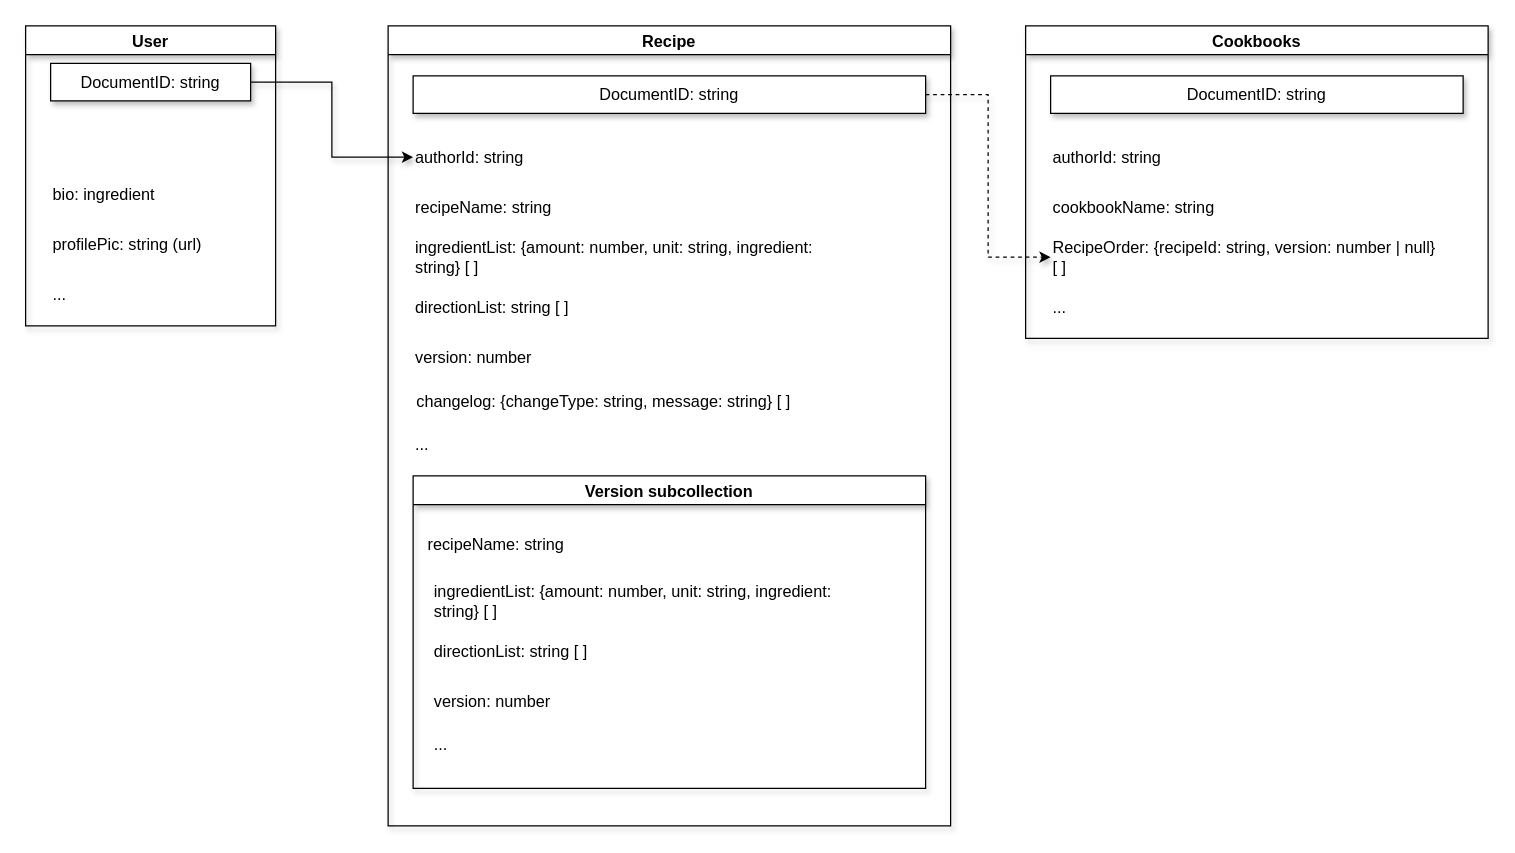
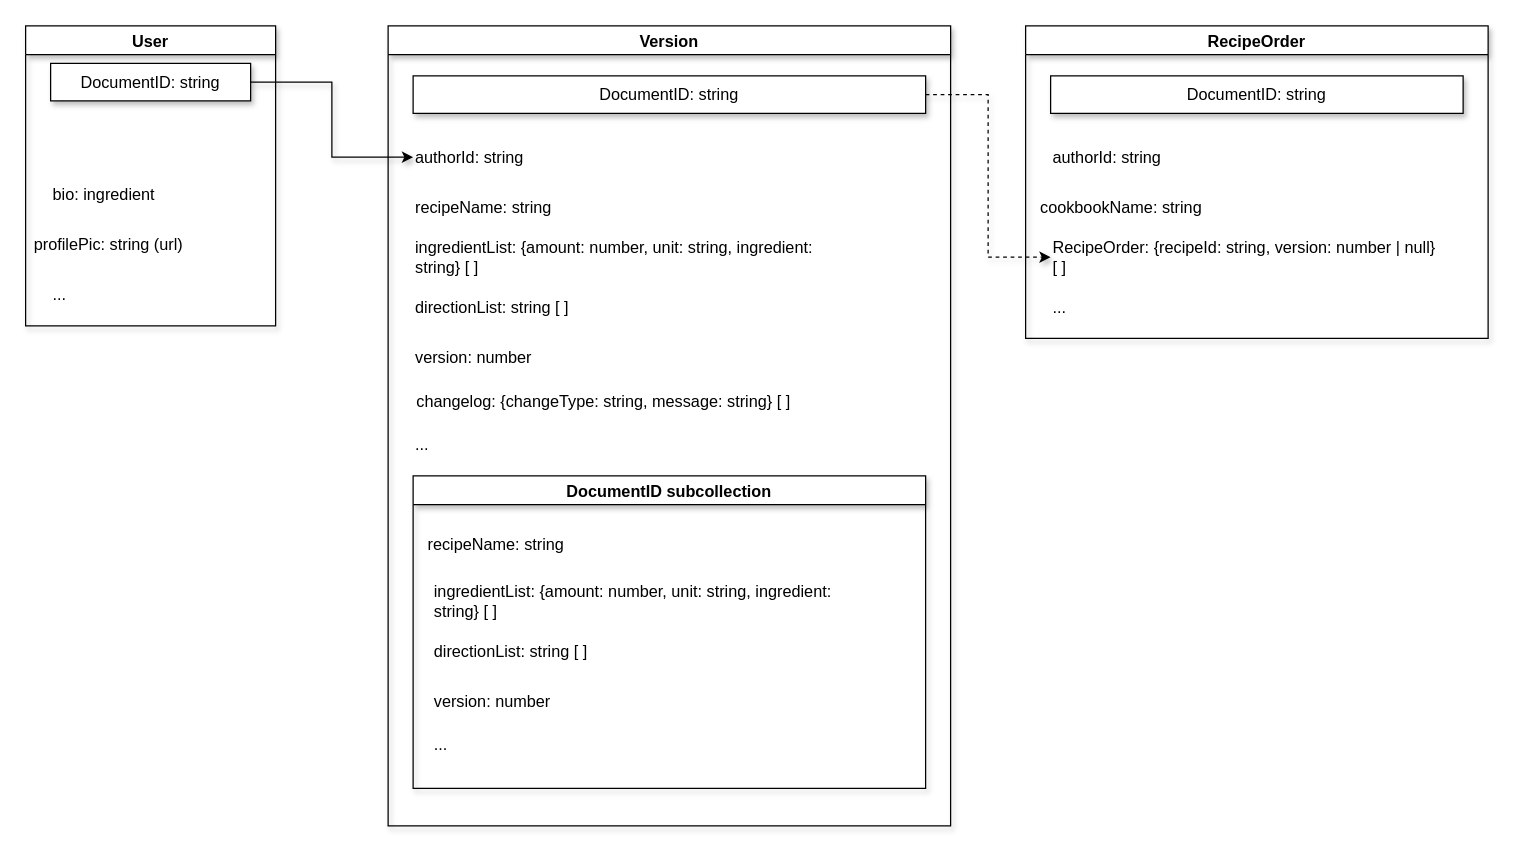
node "Recipe": label "Recipe" -> "Version"
node "Cookbooks": label "Cookbooks" -> "RecipeOrder"
node "cookbookName: string": moved (1144, 207) -> (1132, 207)
node "profilePic: string (url)": moved (151, 244) -> (132, 244)
node "Version subcollection": label "Version subcollection" -> "DocumentID subcollection"
